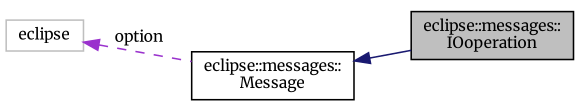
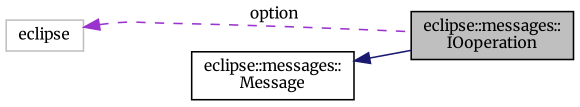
edge "eclipse::messages:: Message" -> "eclipse": now "eclipse::messages:: IOoperation" -> "eclipse"
